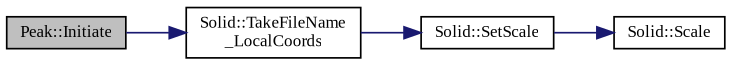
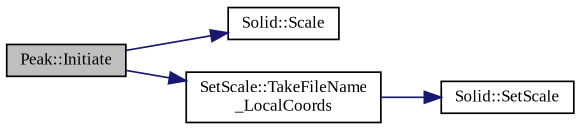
node "Solid::TakeFileName _LocalCoords": label "Solid::TakeFileName _LocalCoords" -> "SetScale::TakeFileName _LocalCoords"
edge "Solid::SetScale" -> "Solid::Scale": now "Peak::Initiate" -> "Solid::Scale"
